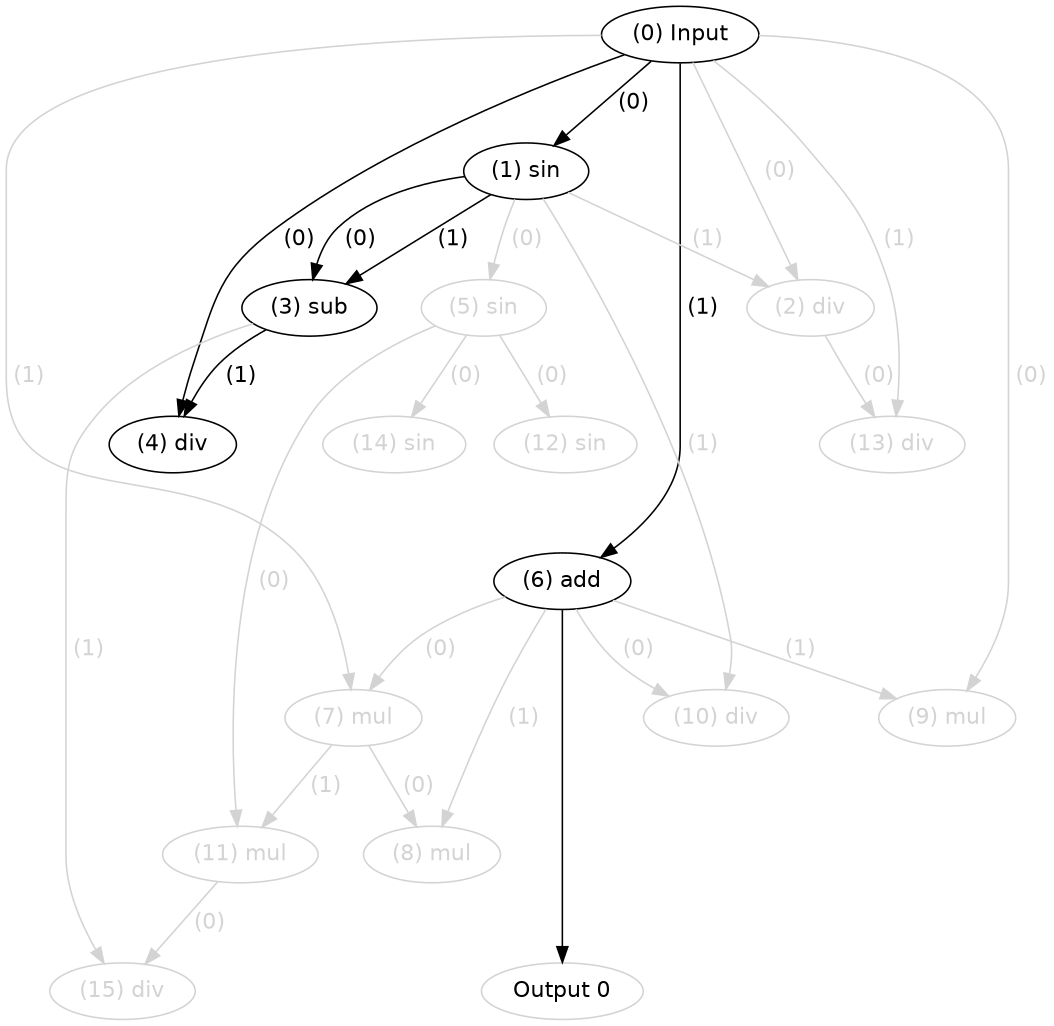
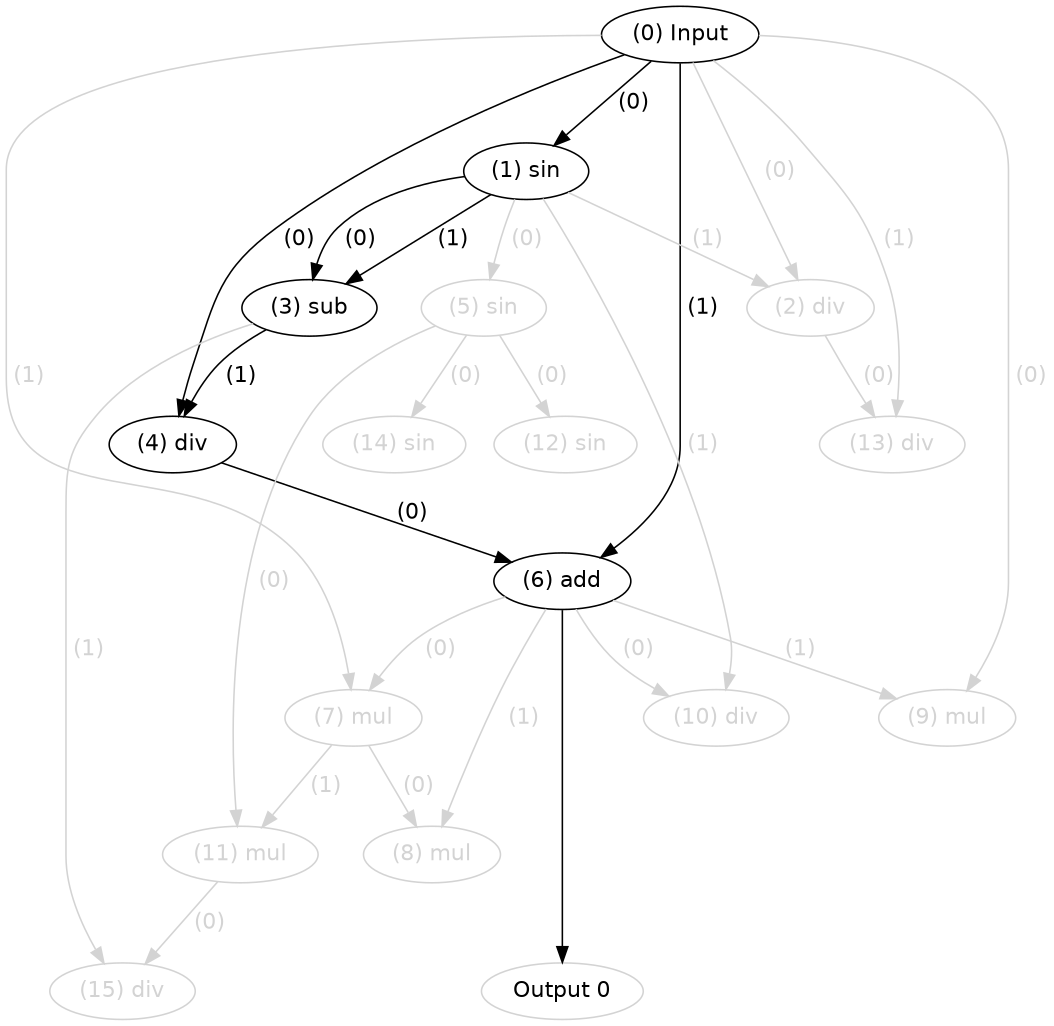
edge "(4) div" -> "(6) add": added, label "(0)"
